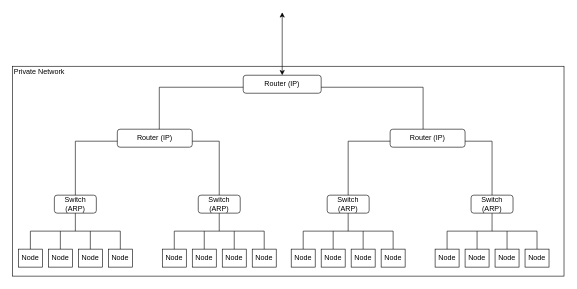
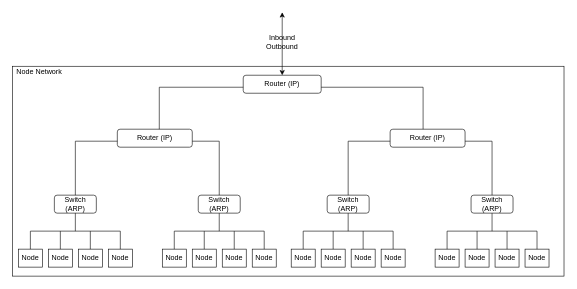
node "Inbound Outbound": added
node "Private Network": label "Private Network" -> "Node Network"
